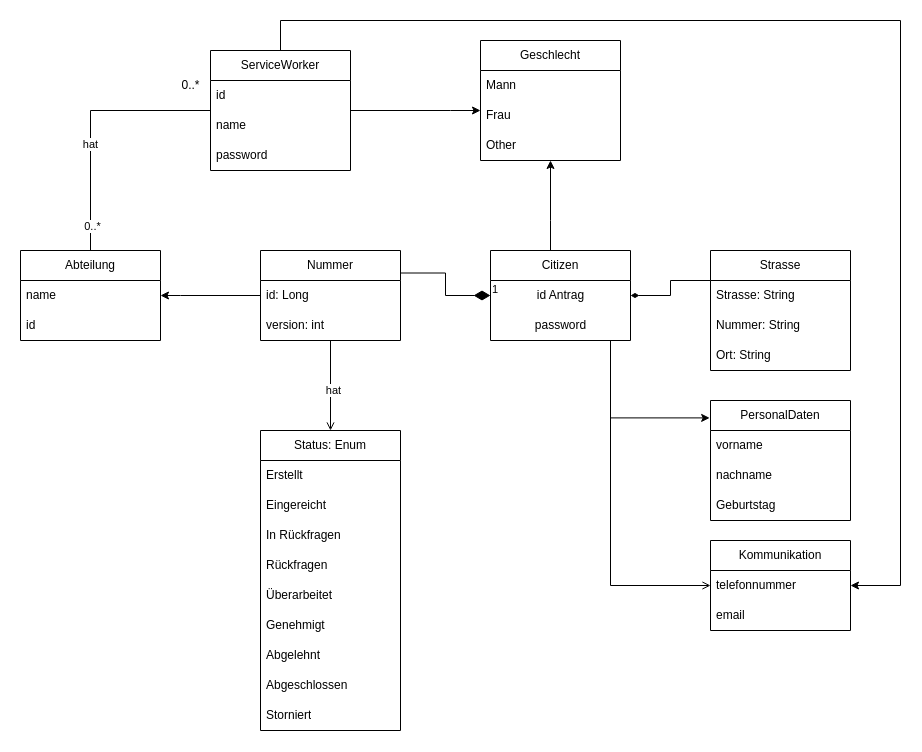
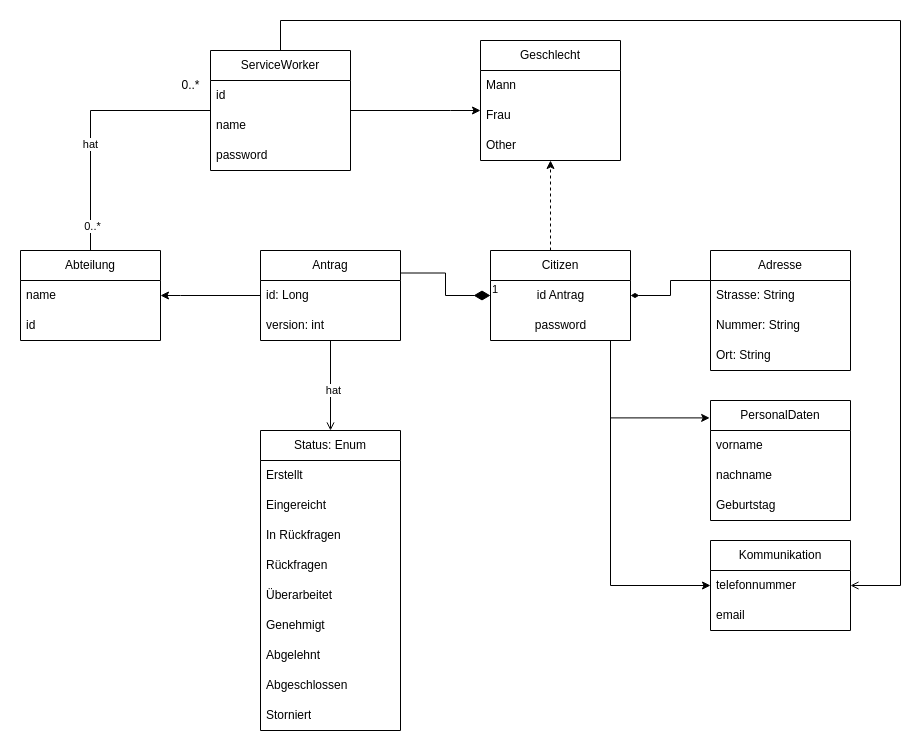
edge "Citizen" -> "Geschlecht": style solid -> dashed
node "Nummer": label "Nummer" -> "Antrag"
node "Strasse": label "Strasse" -> "Adresse"
edge "Citizen" -> "Kommunikation": arrowhead open -> classic
edge "ServiceWorker" -> "Kommunikation": arrowhead classic -> open
